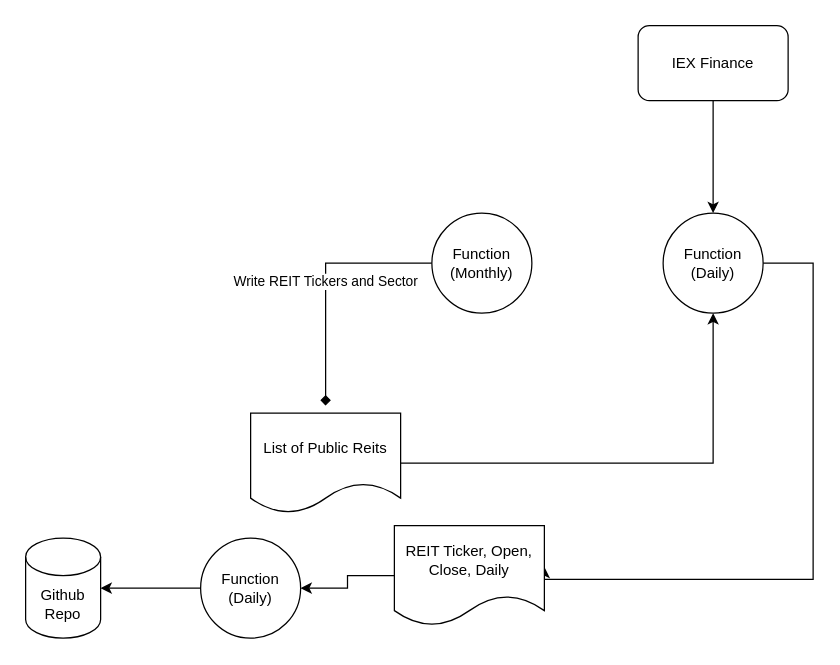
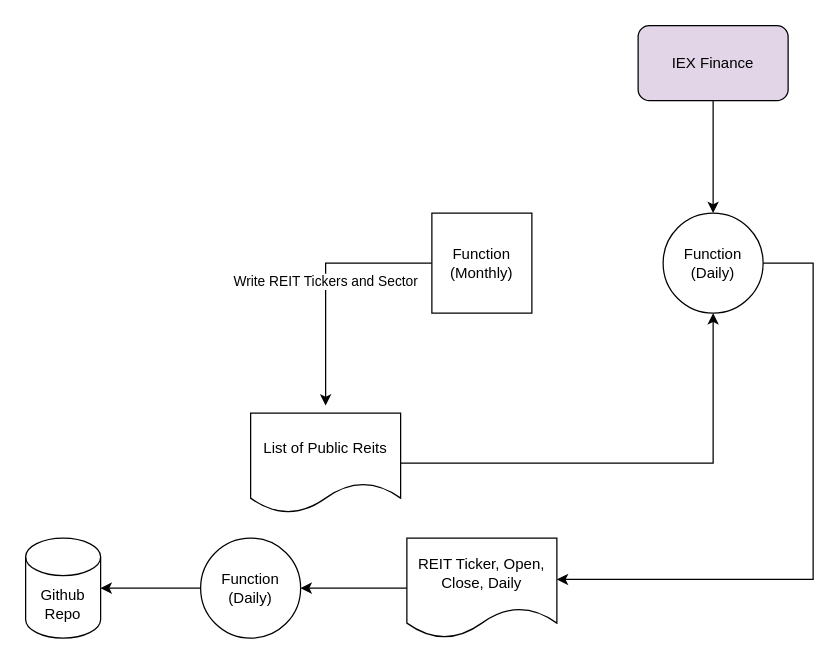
node "IEX Finance": fillcolor #ffffff -> #e1d5e7
node "Function (Monthly)": shape ellipse -> rectangle
edge "Function (Monthly)" -> "List of Public Reits": arrowhead diamond -> classic
node "REIT Ticker, Open, Close, Daily": moved (469, 576) -> (482, 588)
